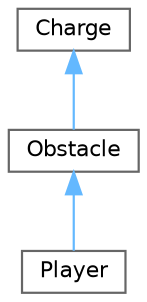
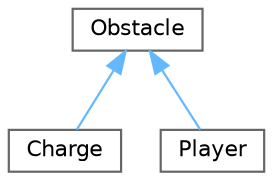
edge "Obstacle" -> "Charge": reversed
